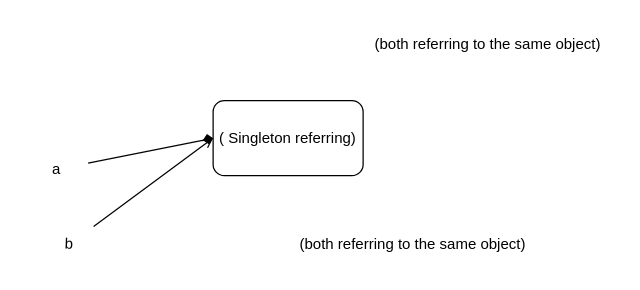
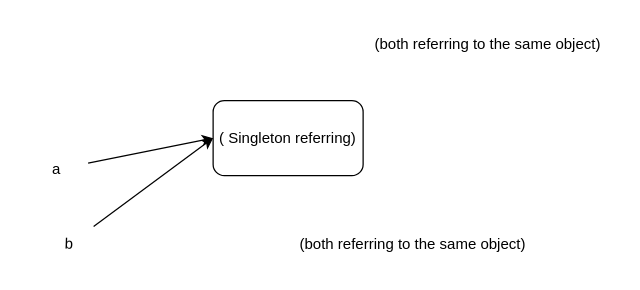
edge "a" -> "( Singleton referring)": arrowhead diamond -> classic
edge "b" -> "( Singleton referring)": arrowhead open -> classic
